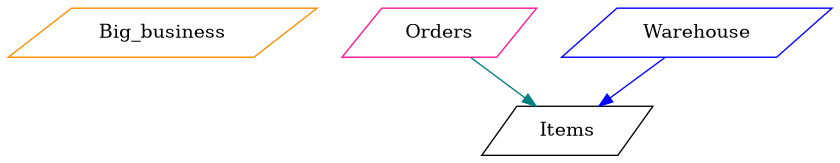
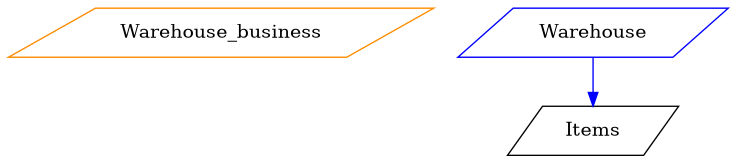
node "Big_business": label "Big_business" -> "Warehouse_business"
node "Orders": removed
